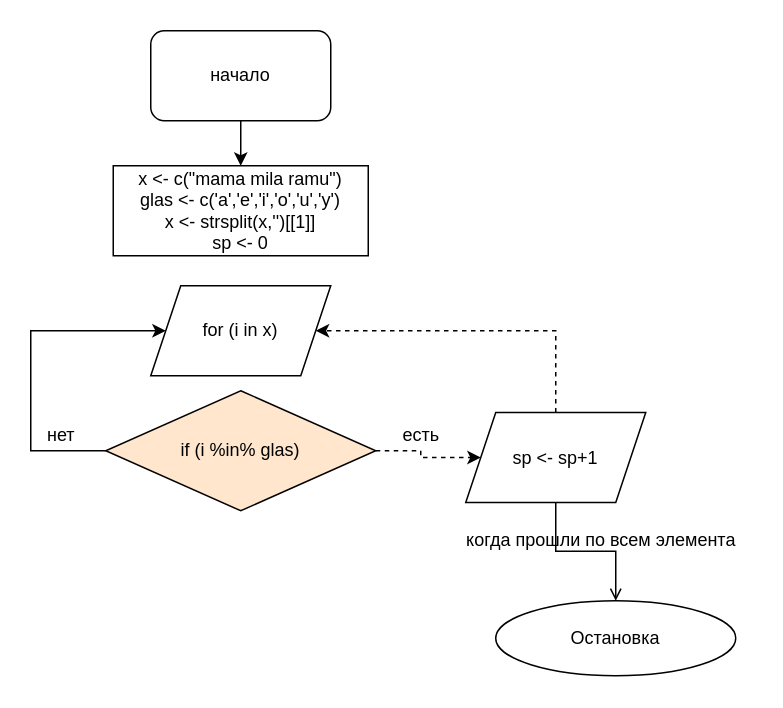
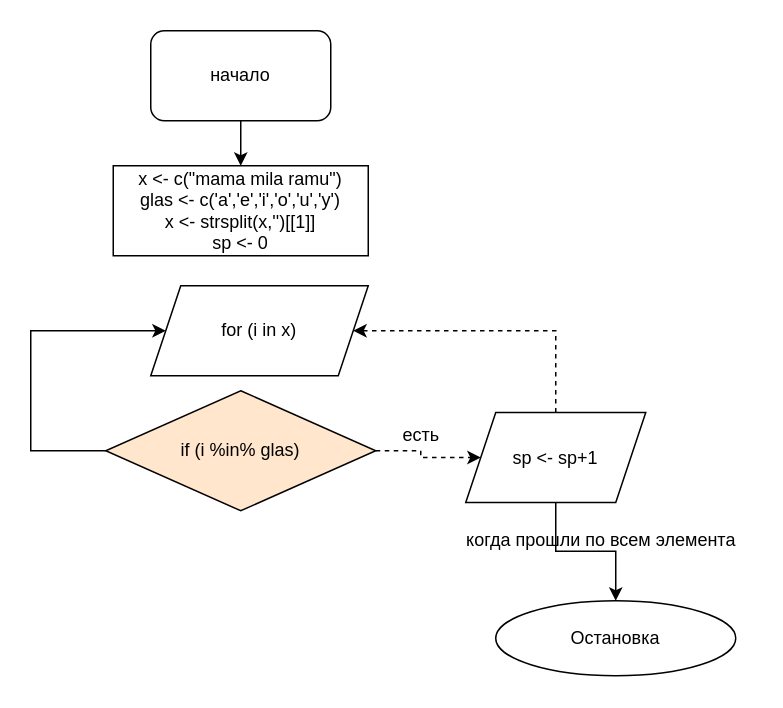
node "for (i in x)": size 180x90 -> 218x90
node "нет": removed
edge "sp <- sp+1" -> "Остановка": arrowhead open -> classic
